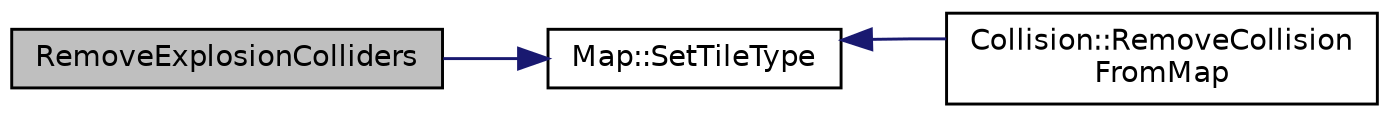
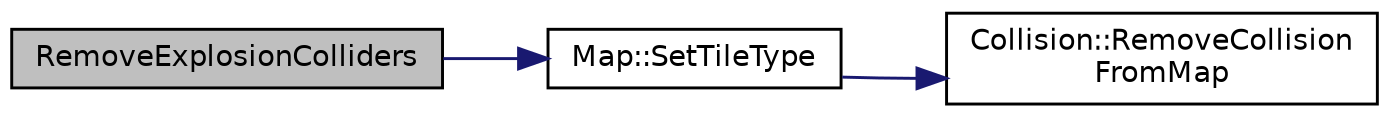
edge "Collision::RemoveCollision FromMap" -> "Map::SetTileType": reversed
